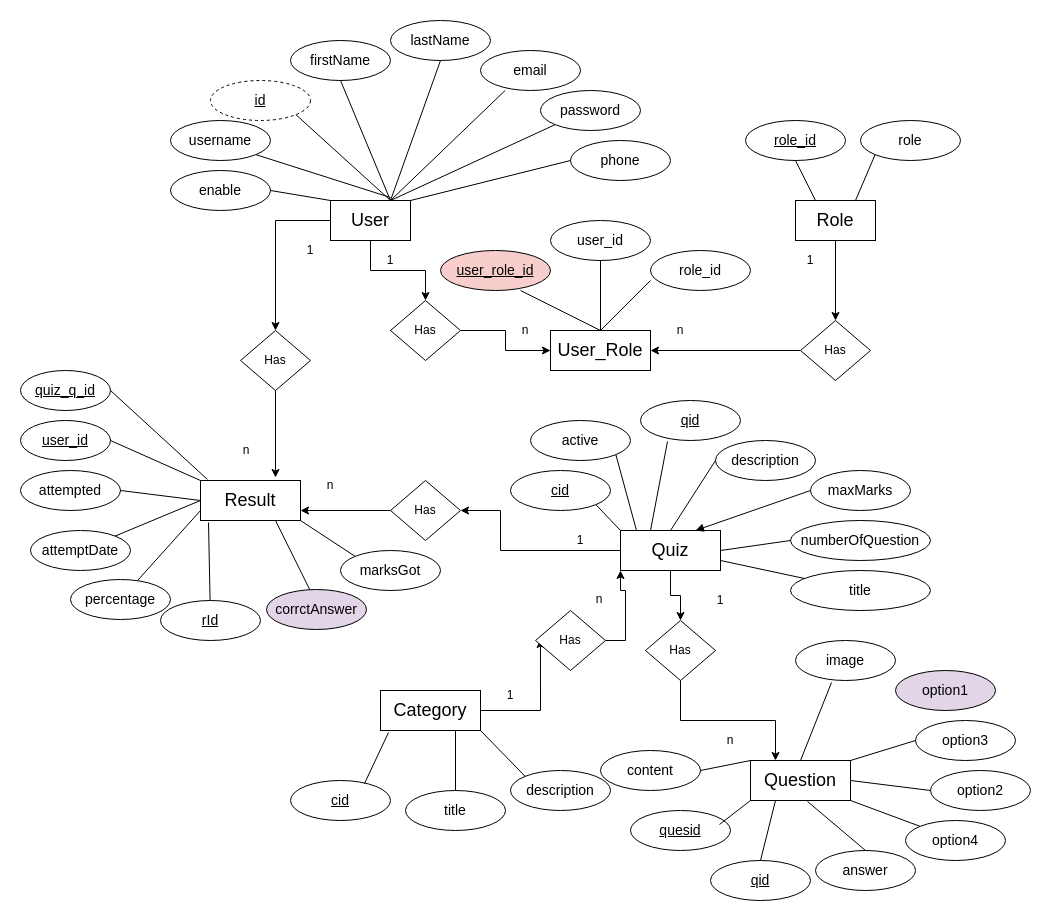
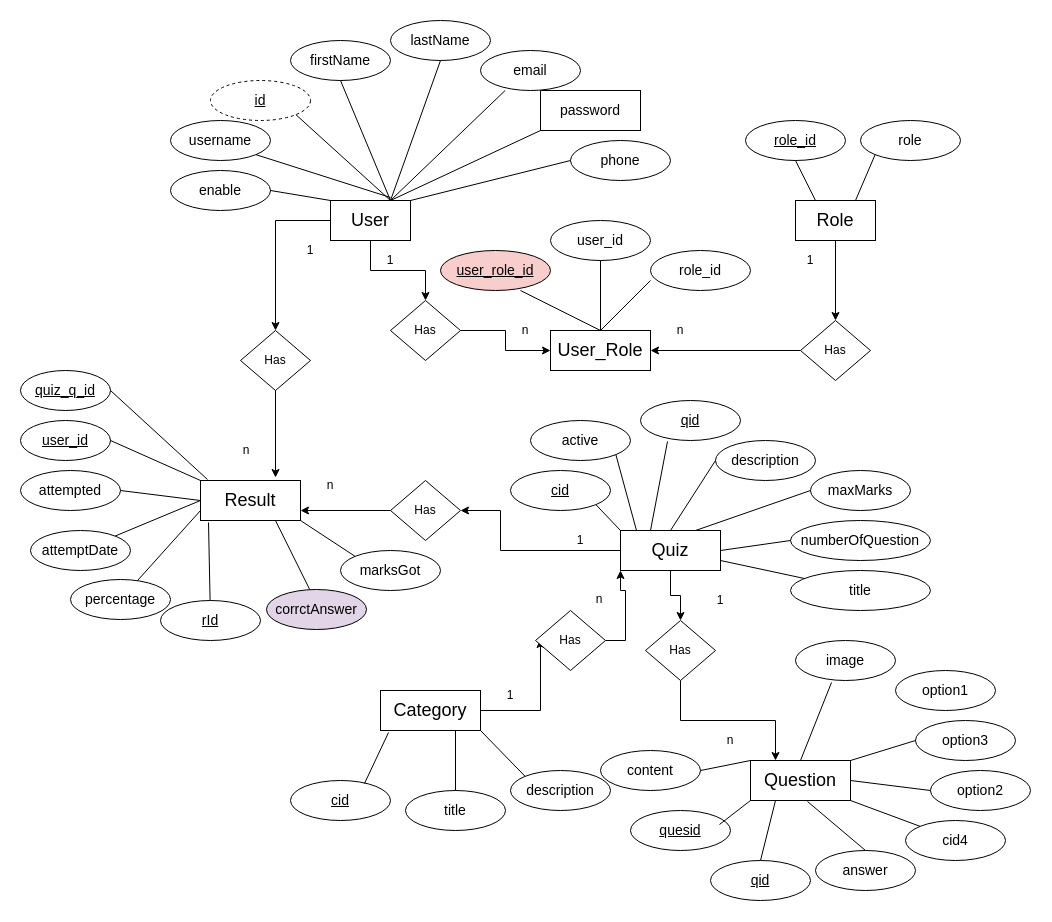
node "password": shape ellipse -> rectangle
edge "maxMarks" -> "Quiz": arrowhead block -> none
node "option1": fillcolor #e1d5e7 -> #ffffff
node "option4": label "option4" -> "cid4"
